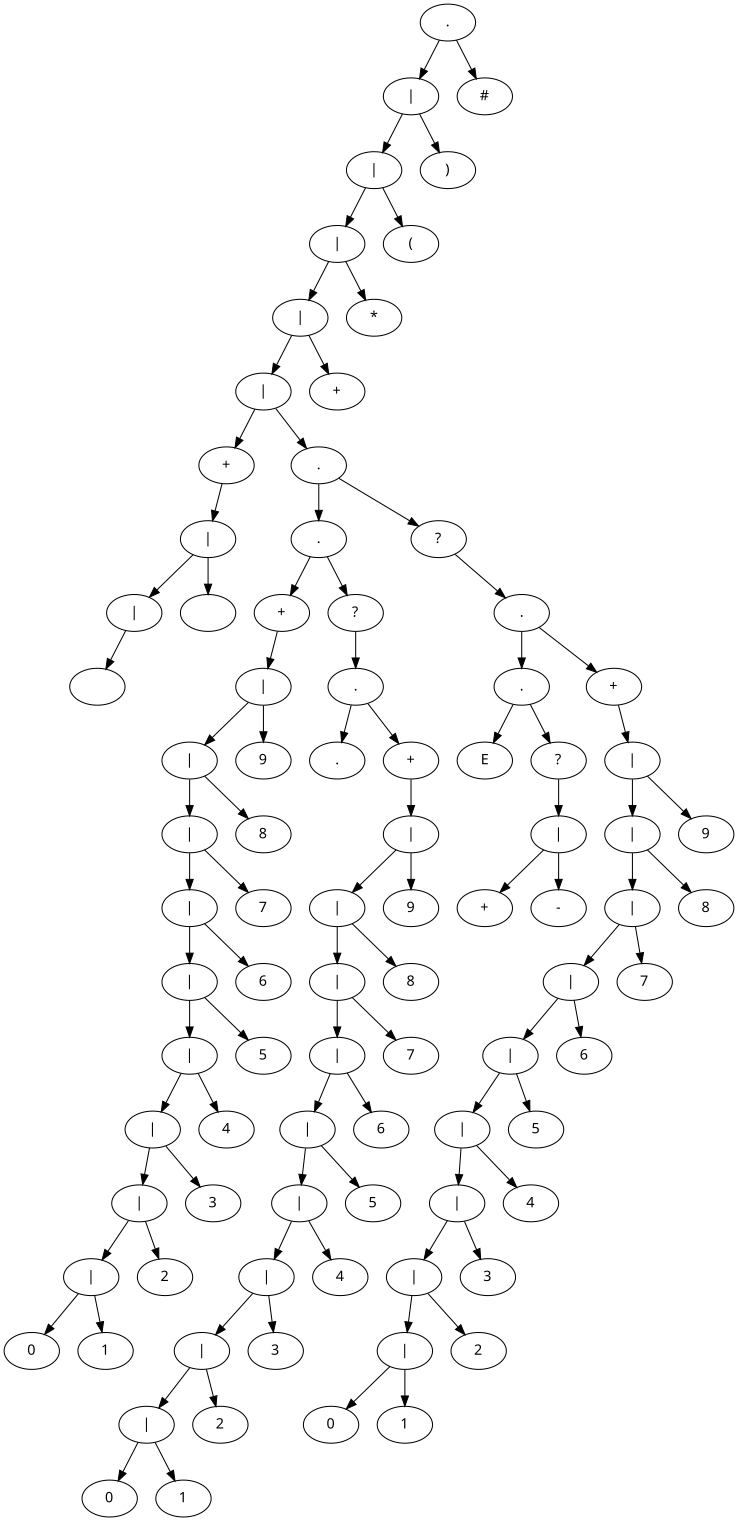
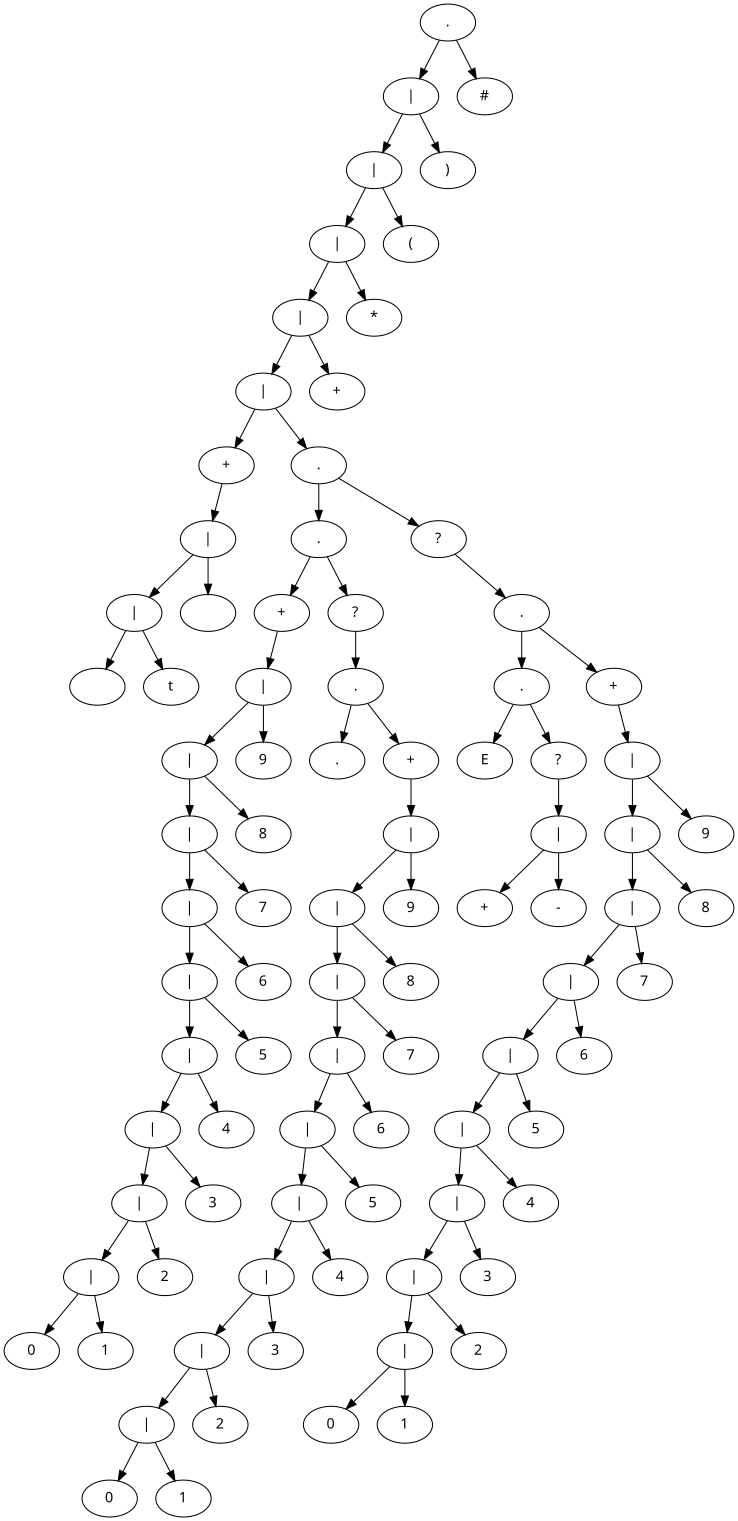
node "t": added
